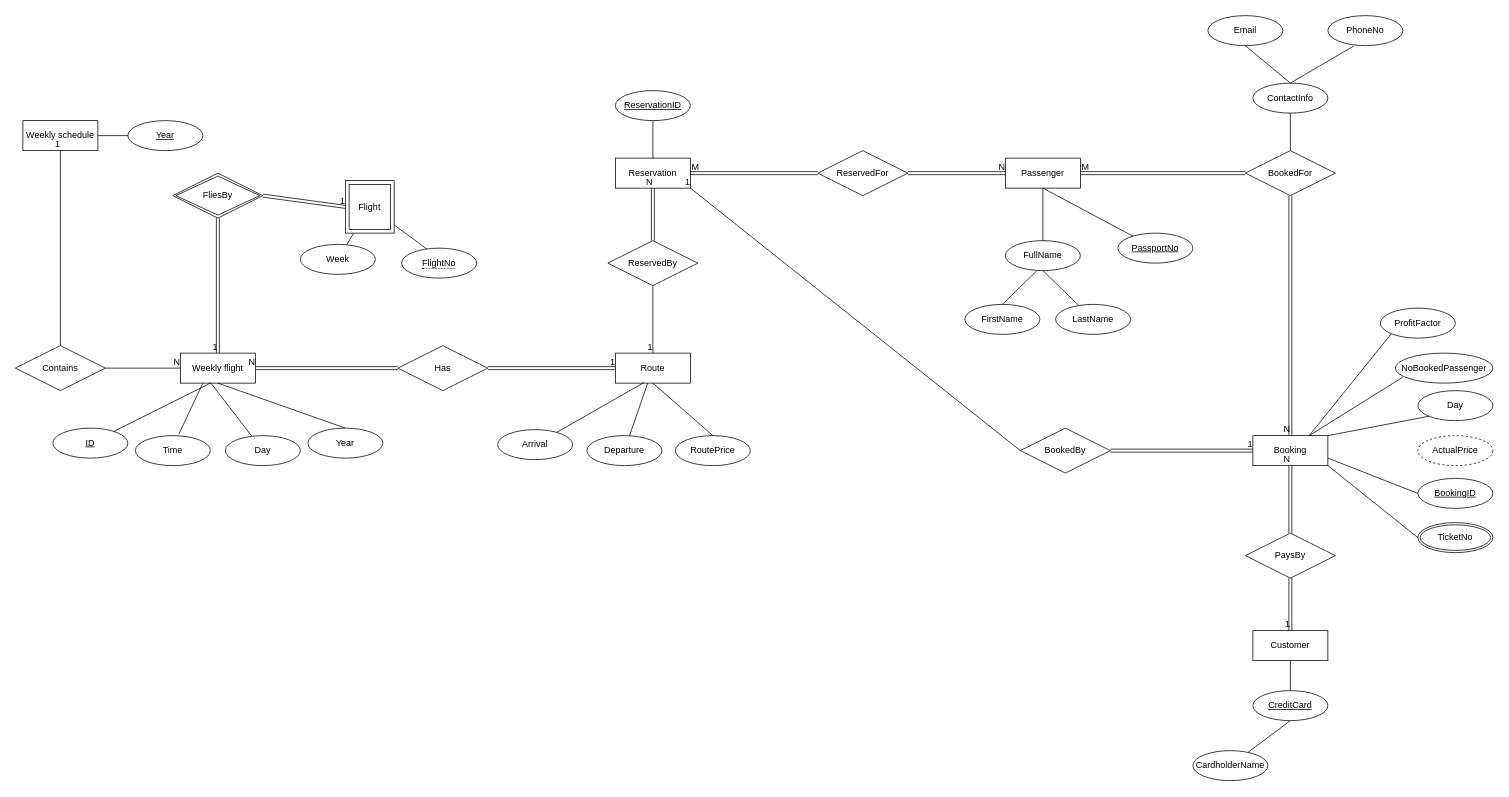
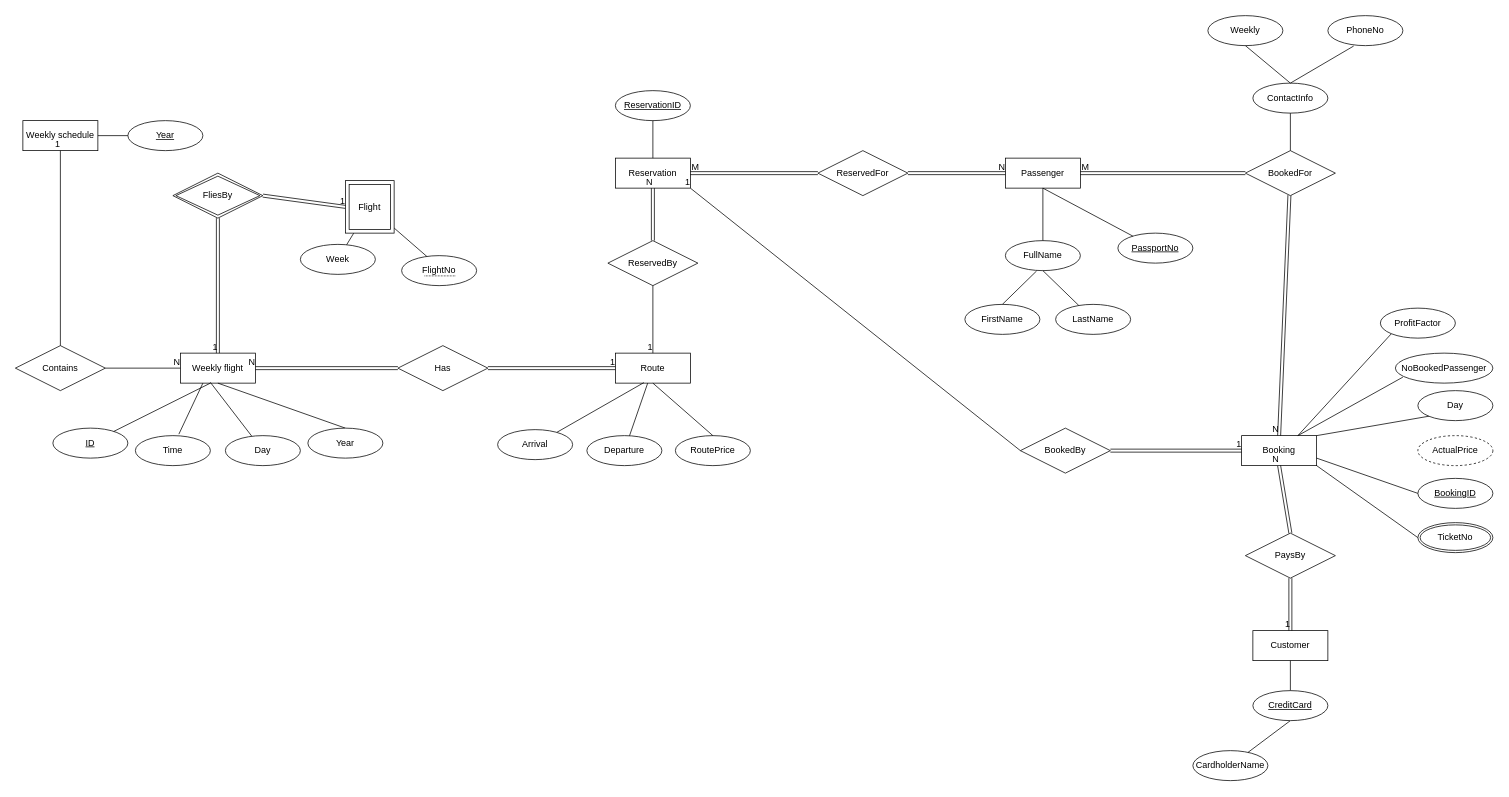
node "Email": label "Email" -> "Weekly"
node "FlightNo": moved (439, 263) -> (439, 270)
node "Booking": moved (1290, 450) -> (1279, 450)
